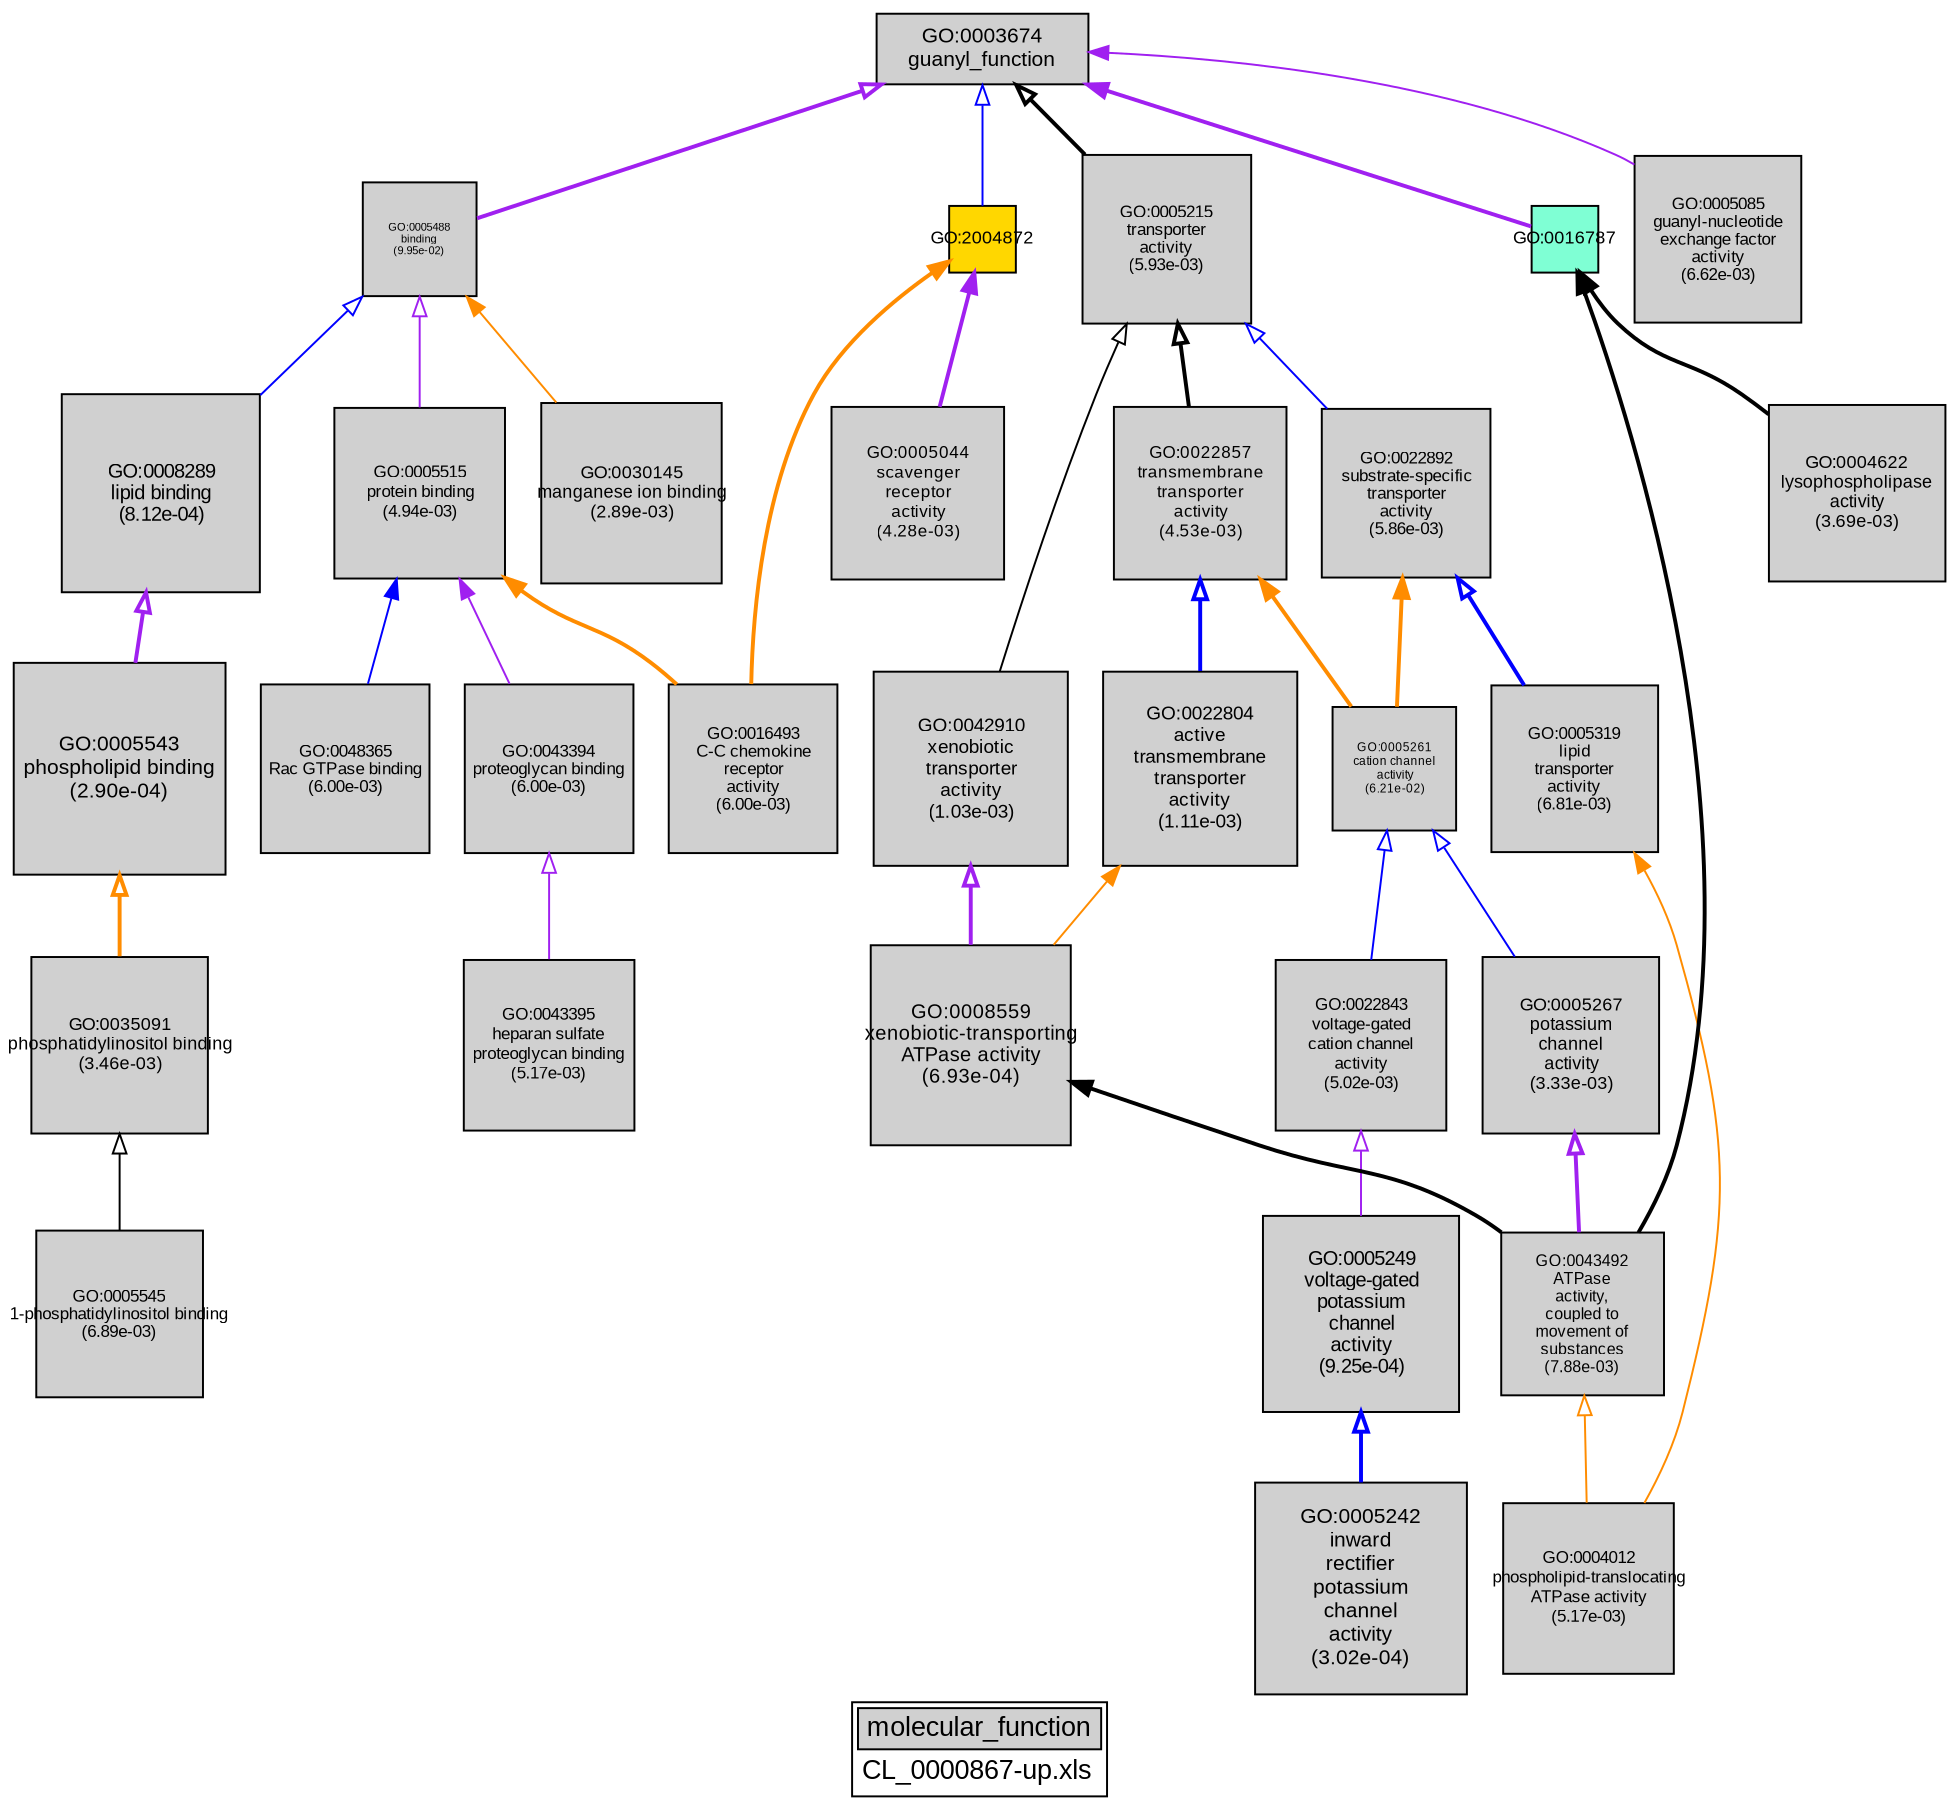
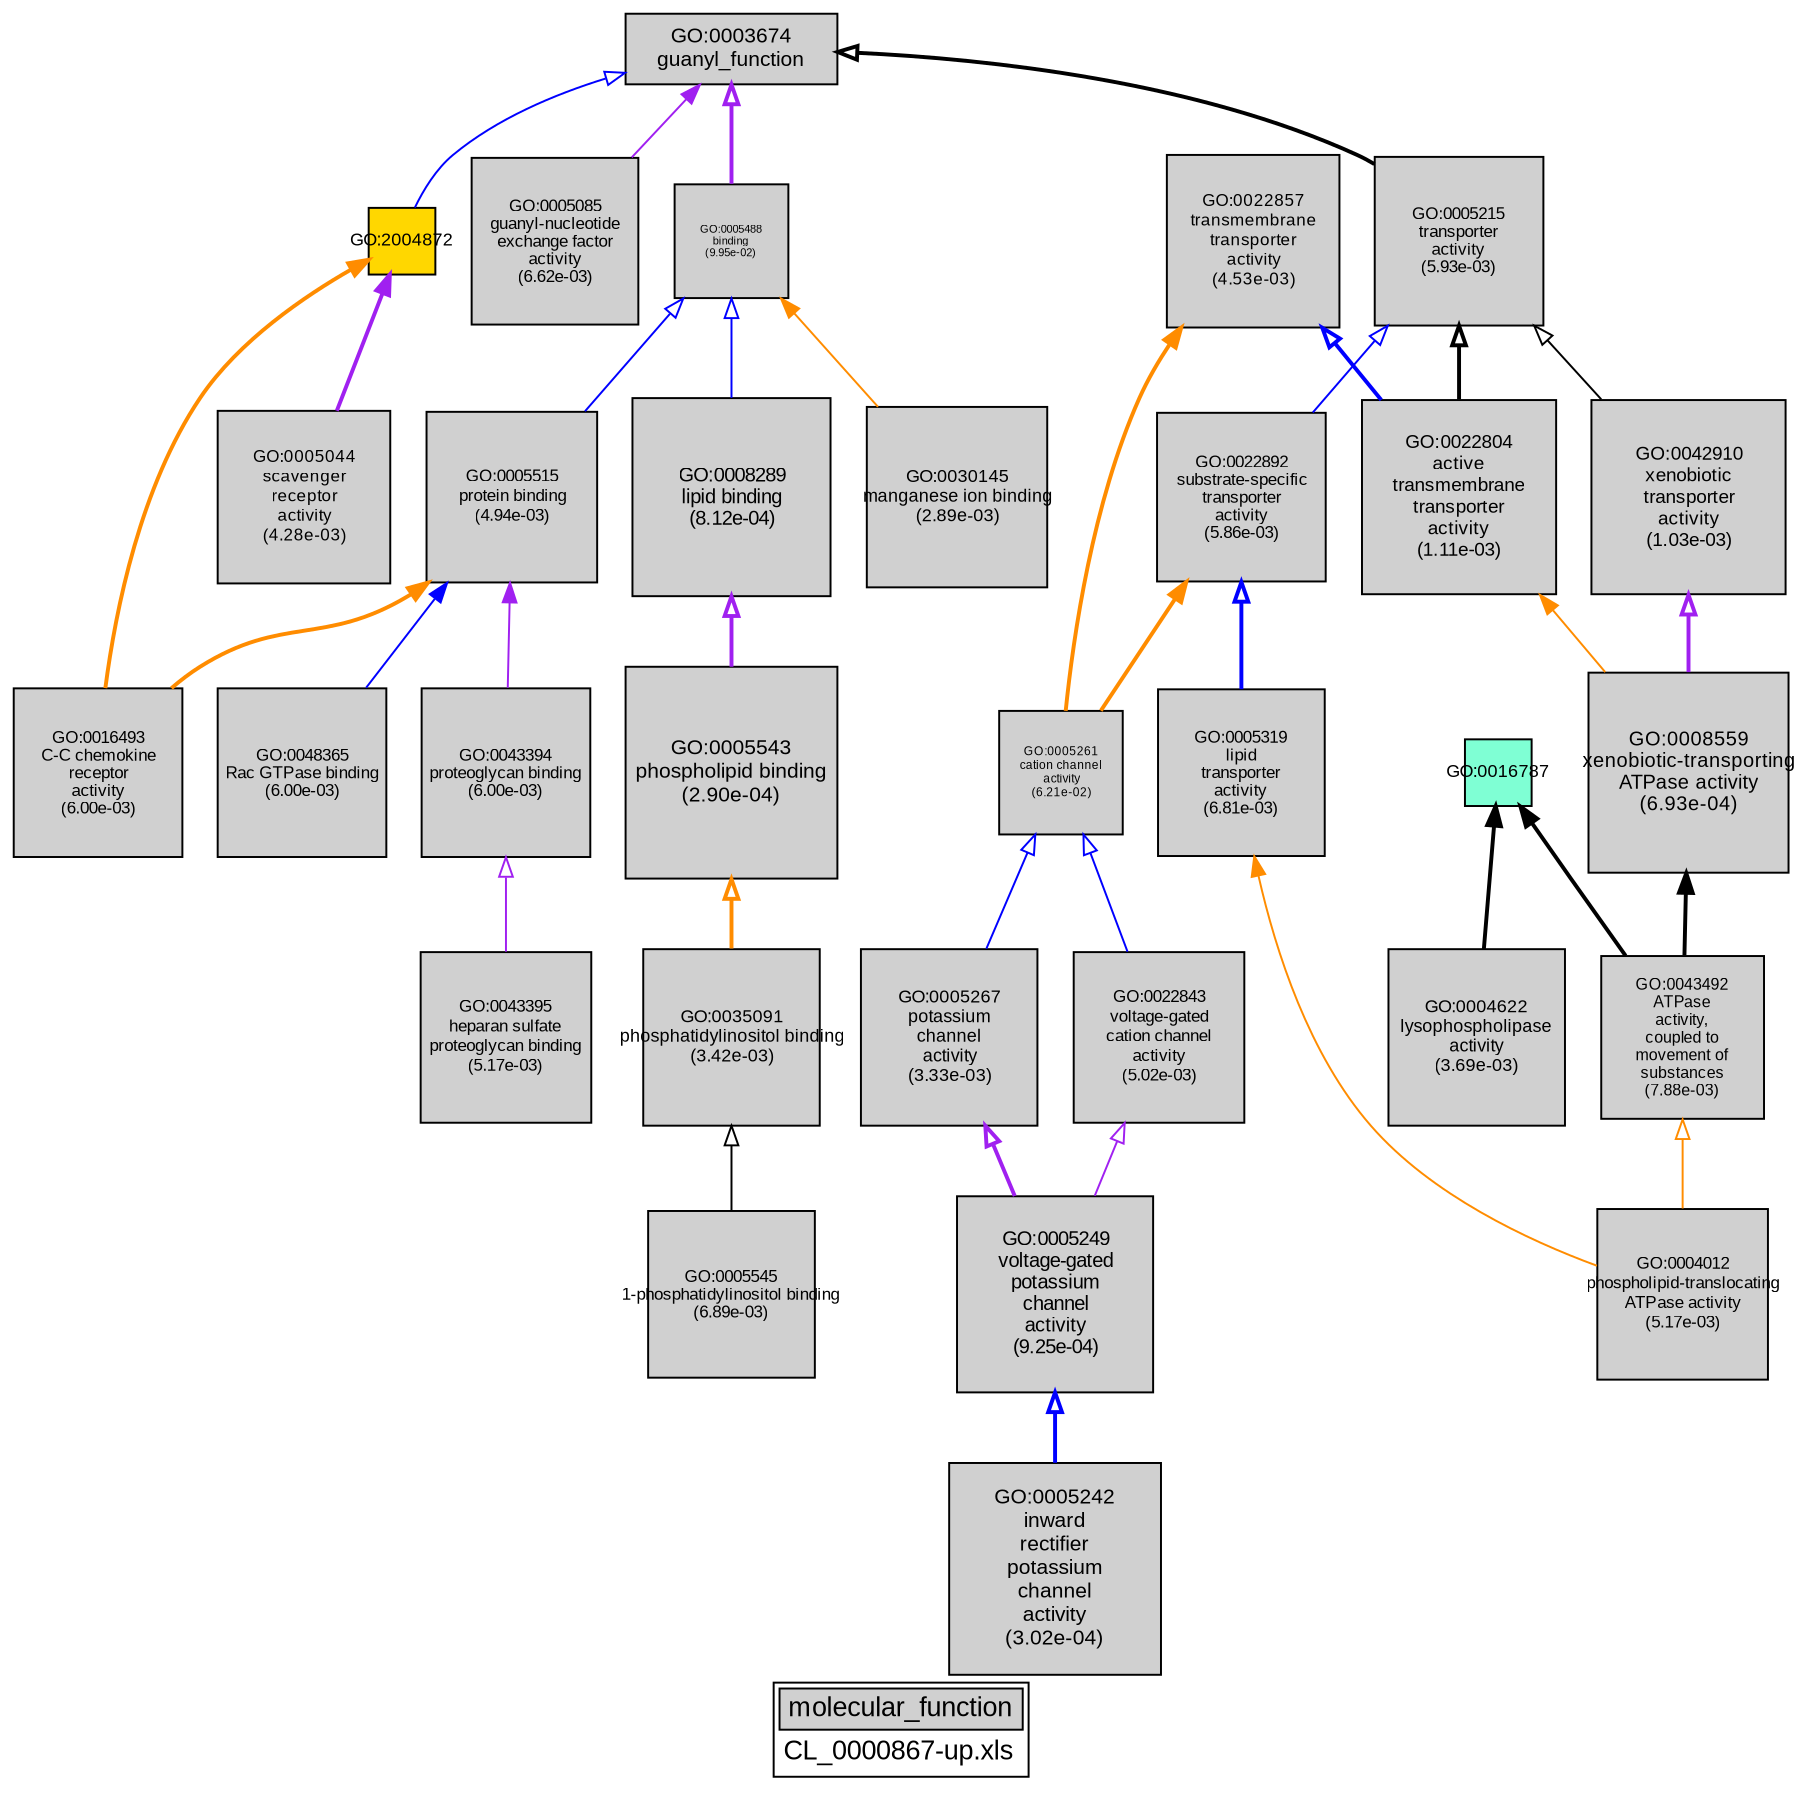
edge "GO:0016787" -> "GO:0003674": removed
edge "GO:0005515" -> "GO:0005488": color purple -> blue
edge "GO:0022857" -> "GO:0005215": now "GO:0022804" -> "GO:0005215"
node "GO:0035091": text "(3.46e-03)" -> "(3.42e-03)"
edge "GO:0043492" -> "GO:0005267": now "GO:0005249" -> "GO:0005267"
